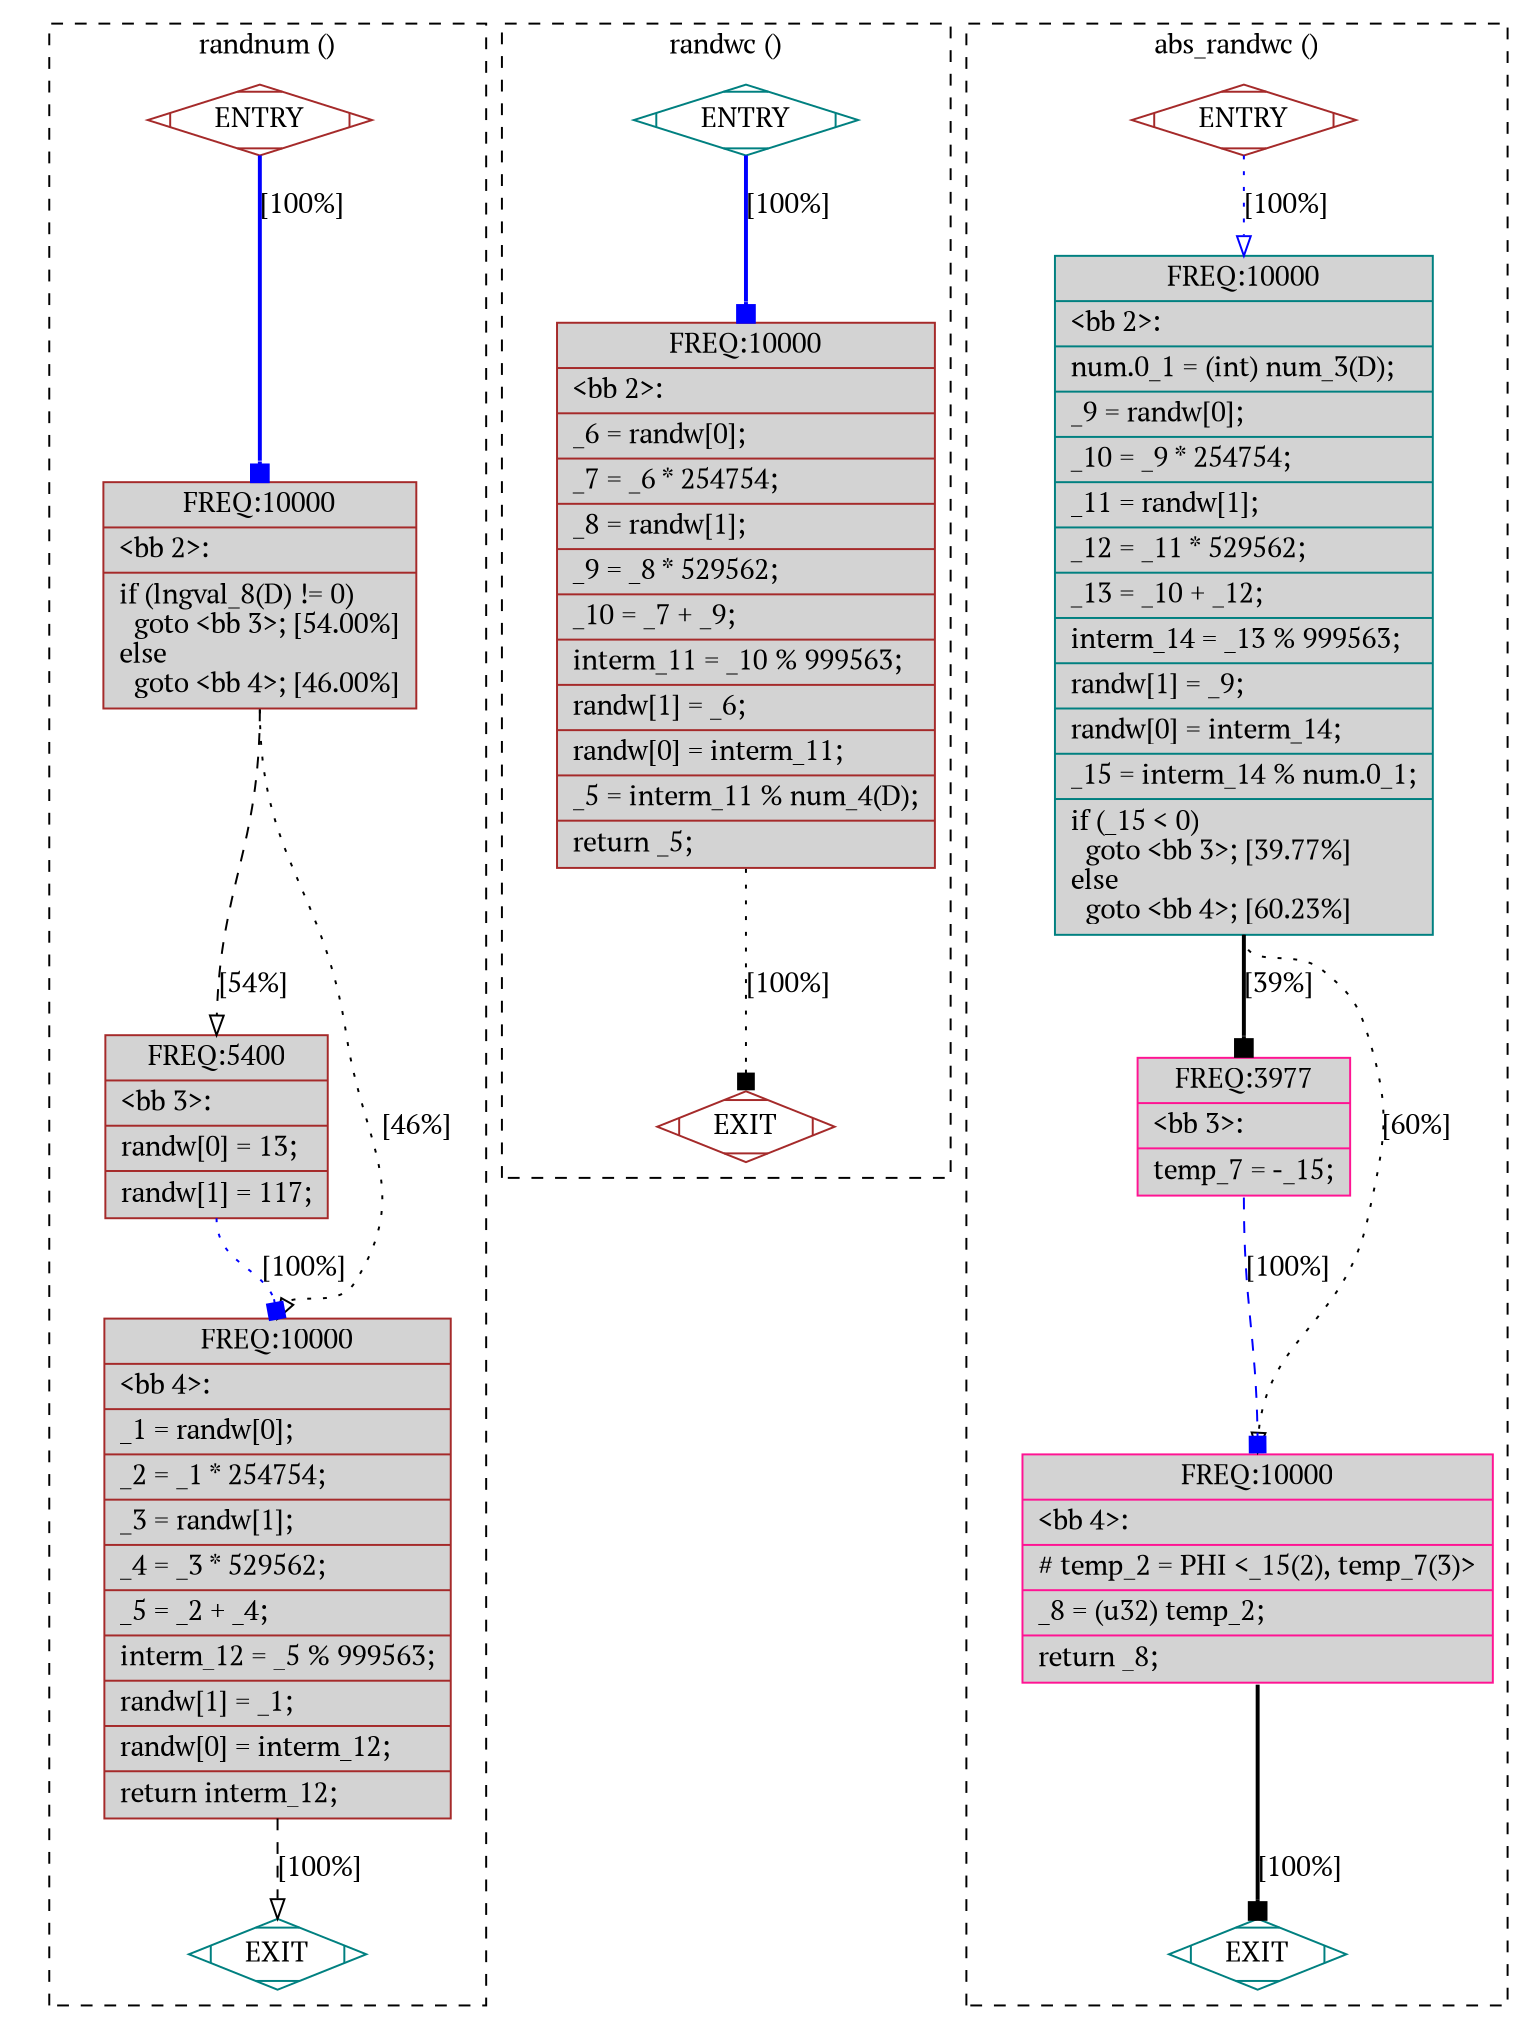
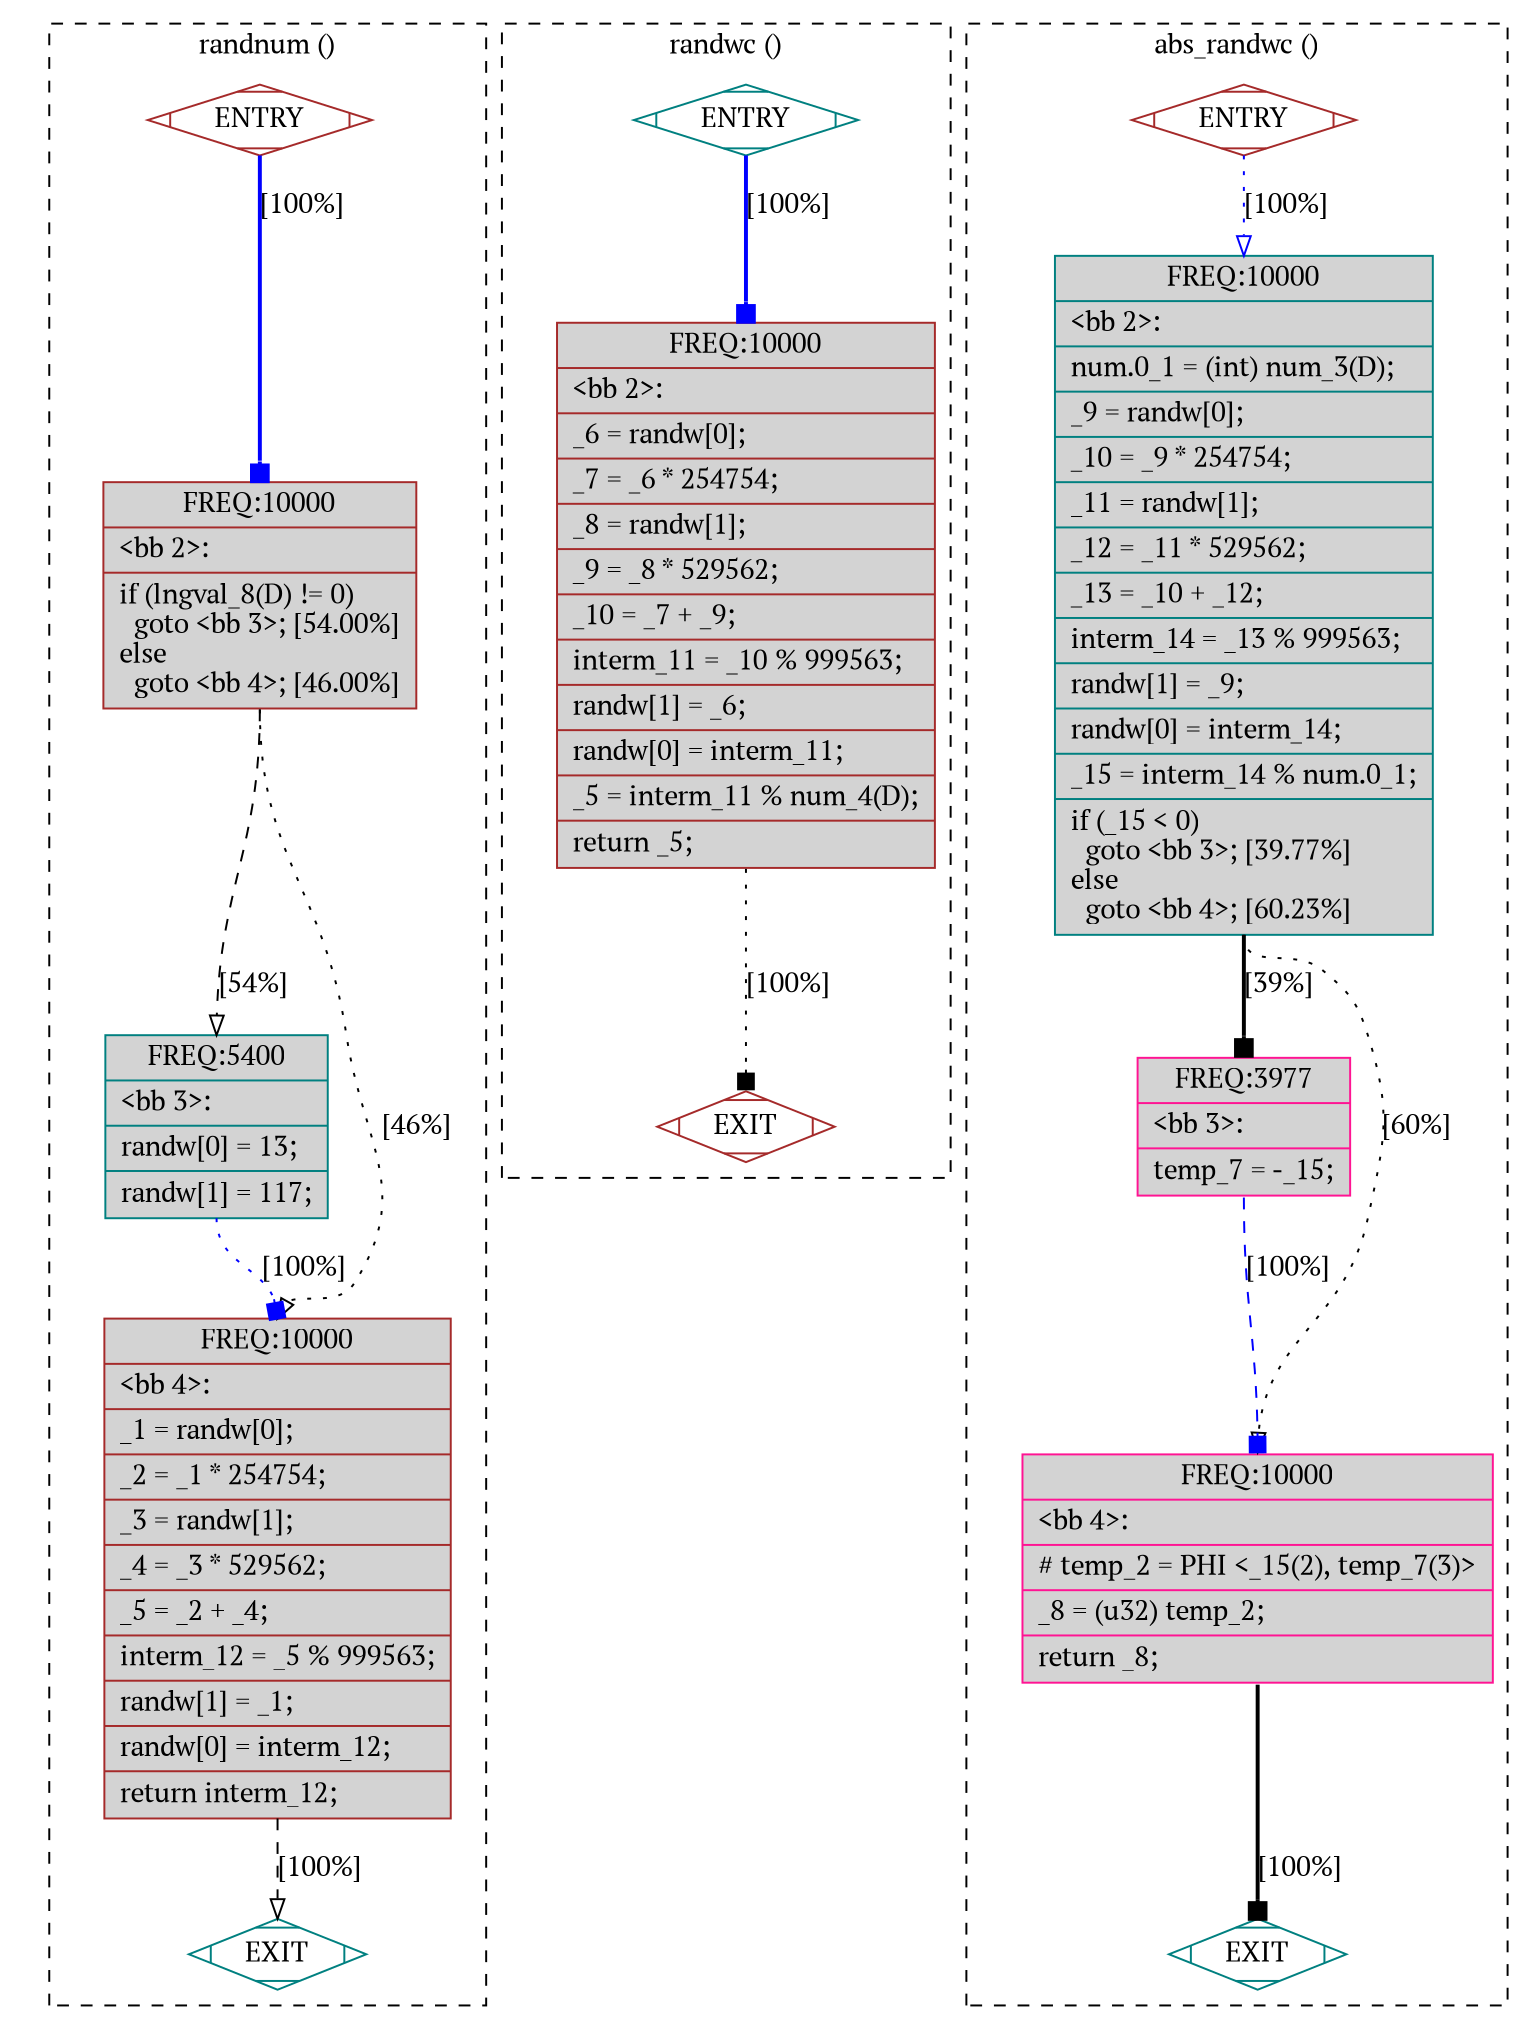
node "FREQ:5400": color brown -> teal
